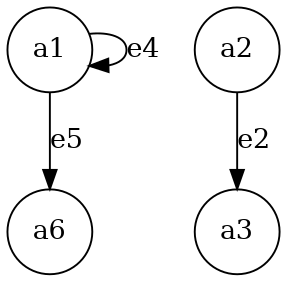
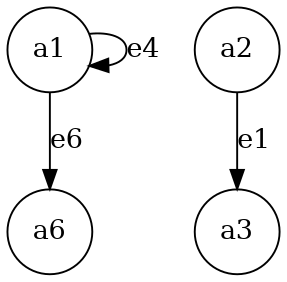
edge "a1" -> "a6": label "e5" -> "e6"
edge "a2" -> "a3": label "e2" -> "e1"
